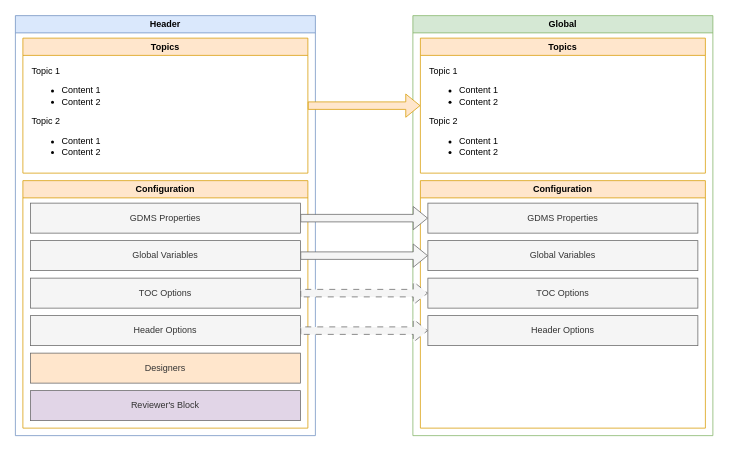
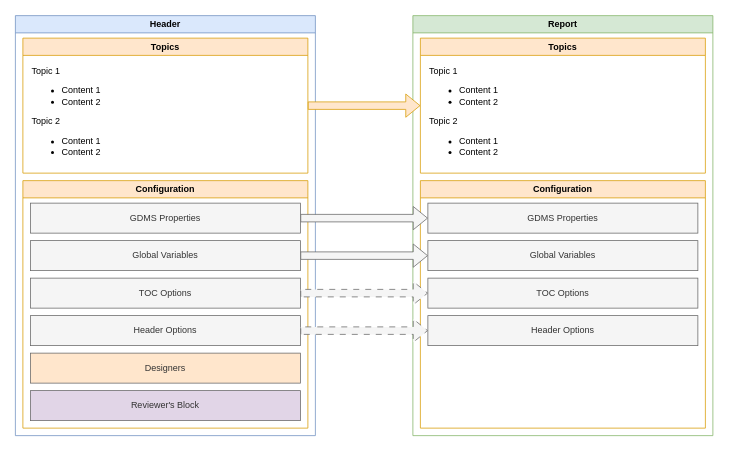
node "Global": label "Global" -> "Report"
